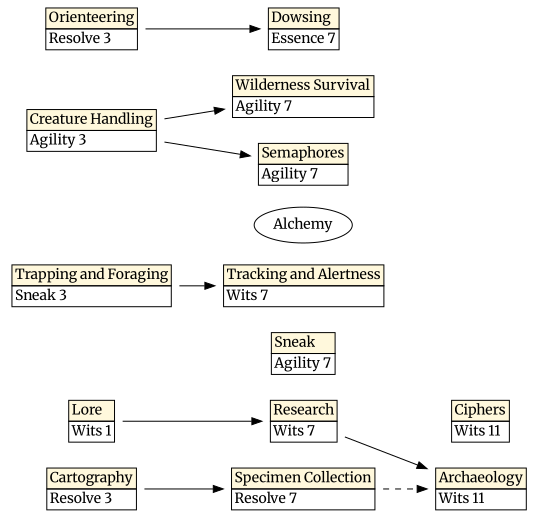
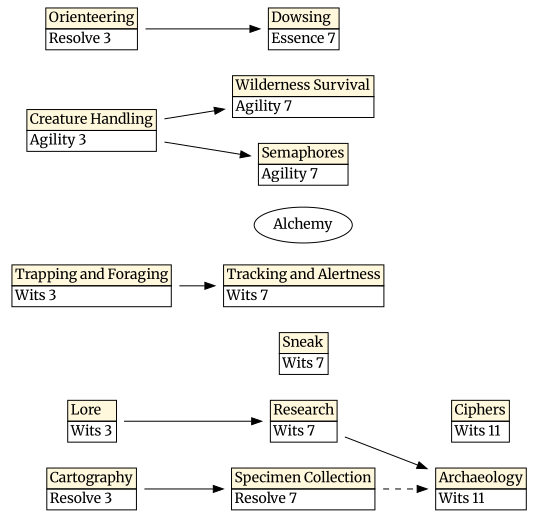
node "Trapping and Foraging": text "Sneak 3" -> "Wits 3"
node "Sneak": text "Agility 7" -> "Wits 7"
node "Lore": text "Wits 1" -> "Wits 3"
